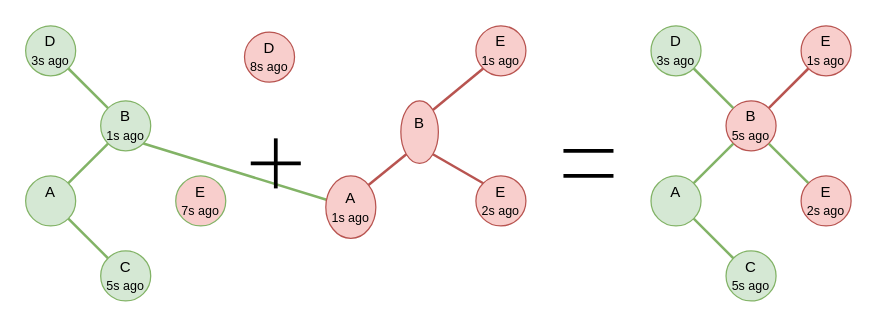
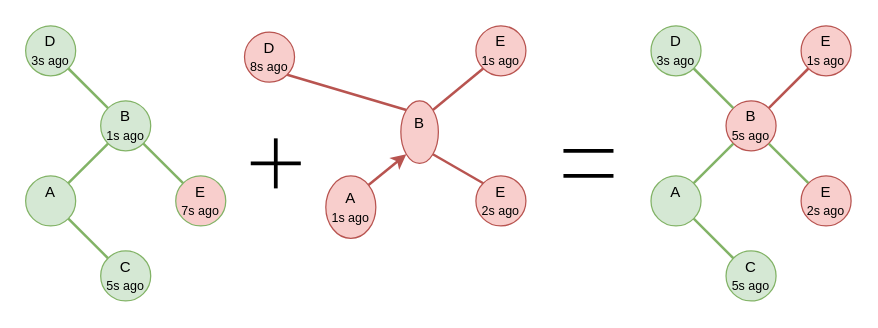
edge "D 8s ago" -- "B": added
edge "B" -- "A 1s ago": arrowhead none -> classic
edge "B 1s ago" -- "A 1s ago": now "B 1s ago" -- "E 7s ago"
